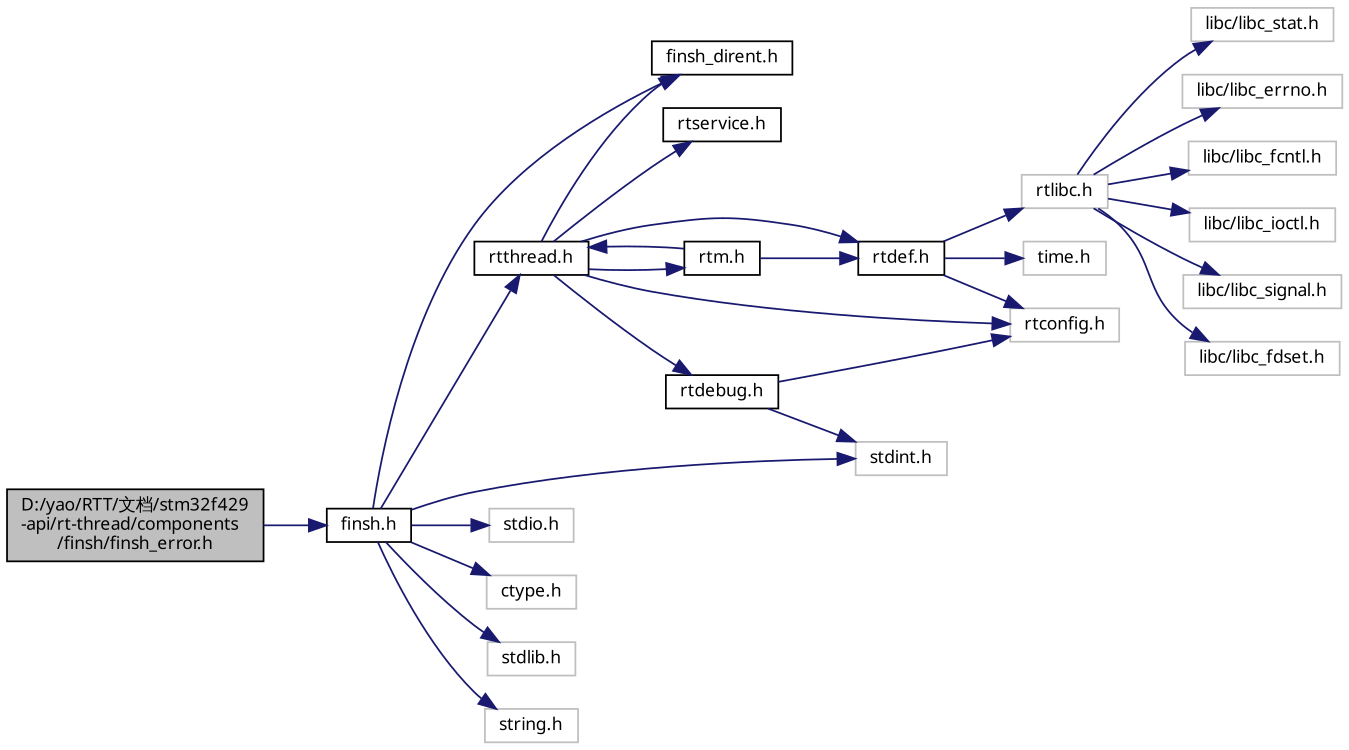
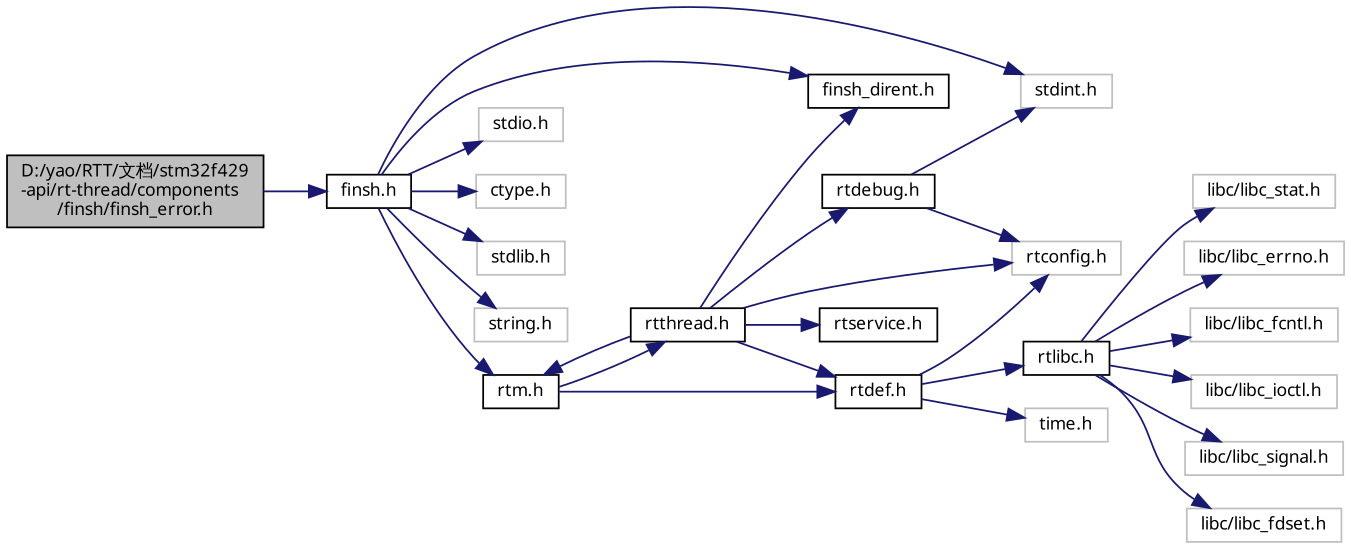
node "rtlibc.h": color grey75 -> black
edge "finsh.h" -> "rtthread.h": now "finsh.h" -> "rtm.h"
